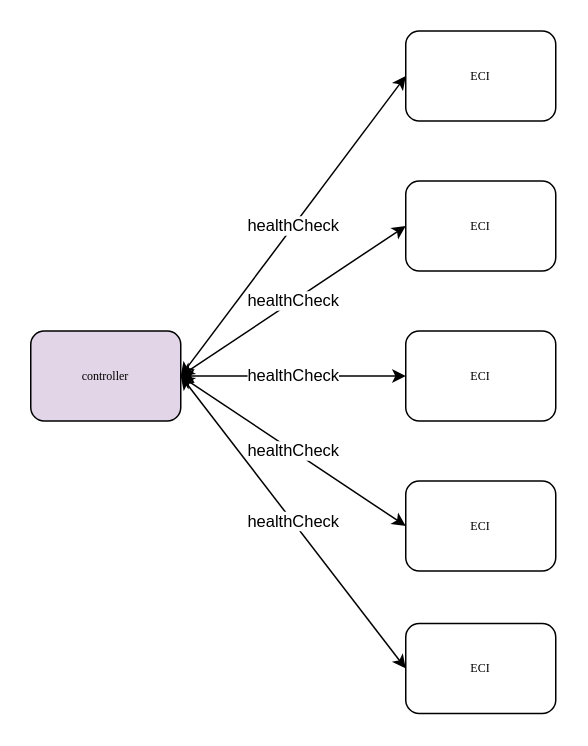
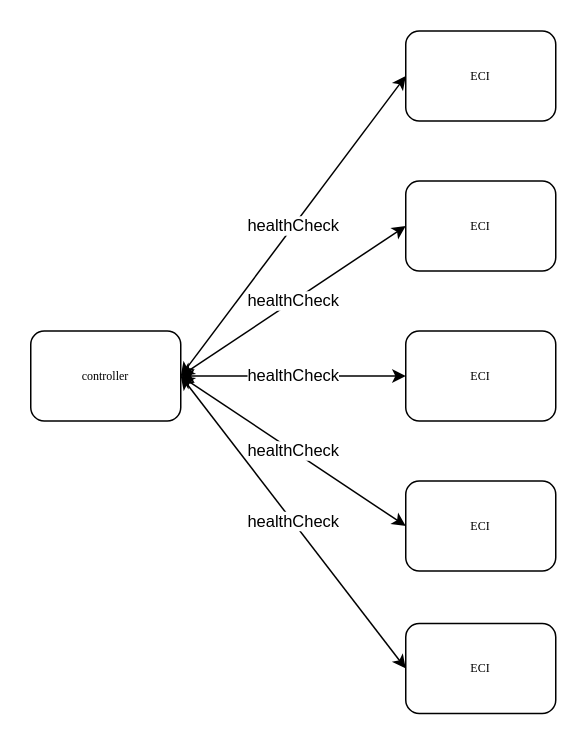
node "controller": fillcolor #e1d5e7 -> #ffffff
